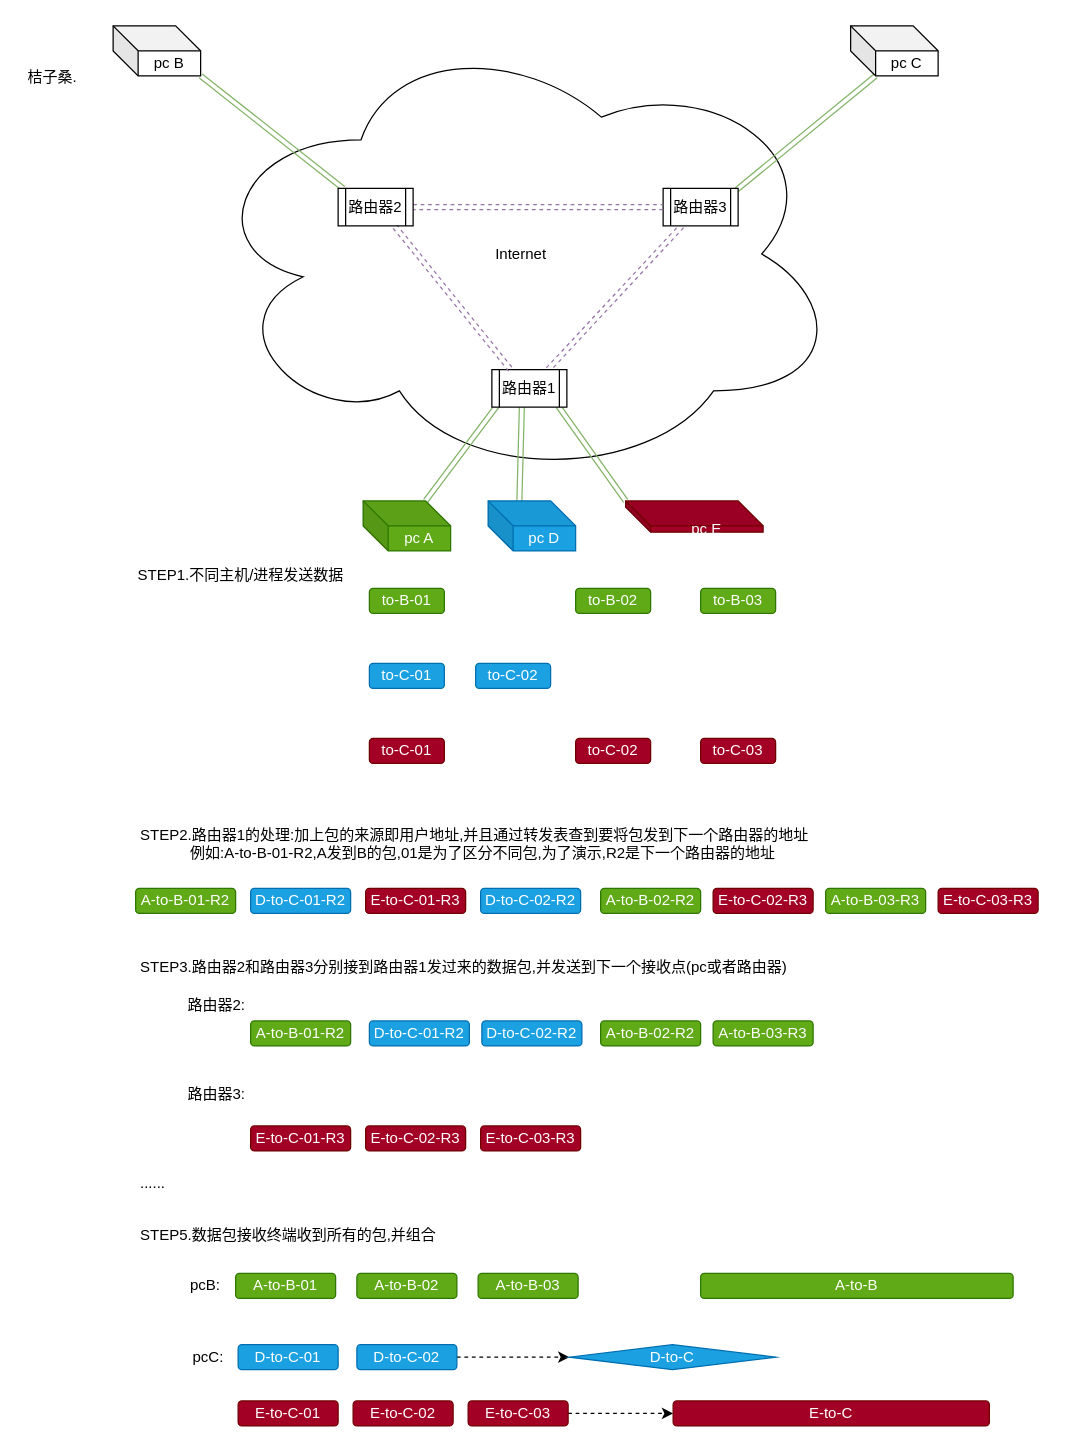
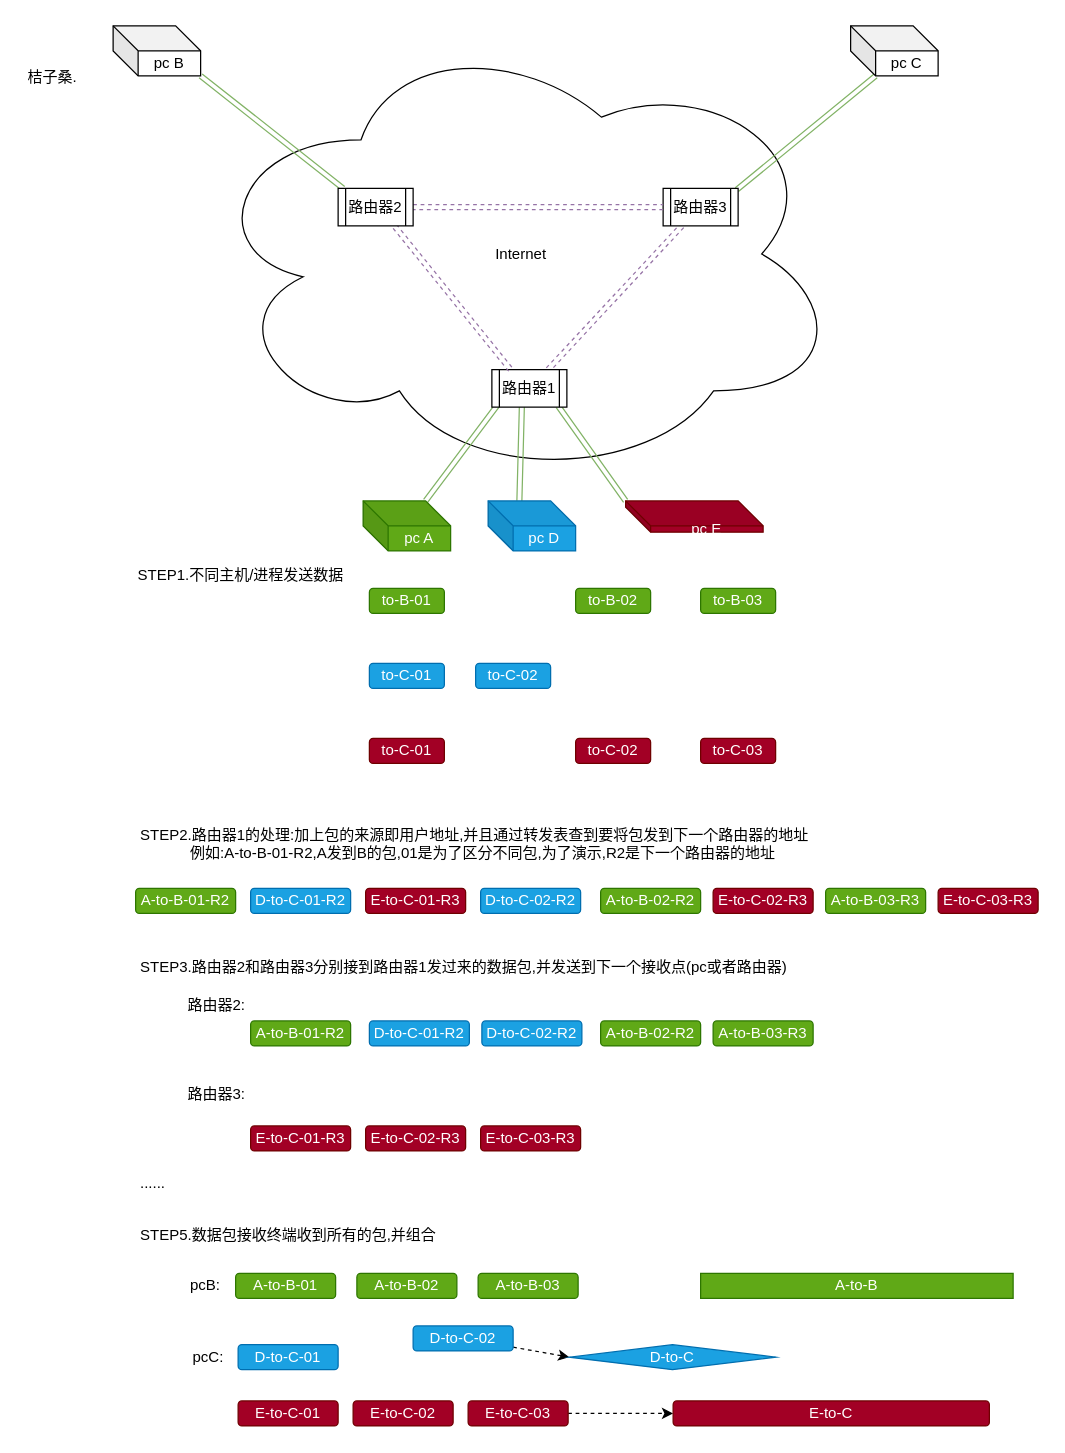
node "A-to-B": shape rounded rectangle -> rectangle
node "D-to-C-02": moved (407, 1357) -> (463, 1338)
